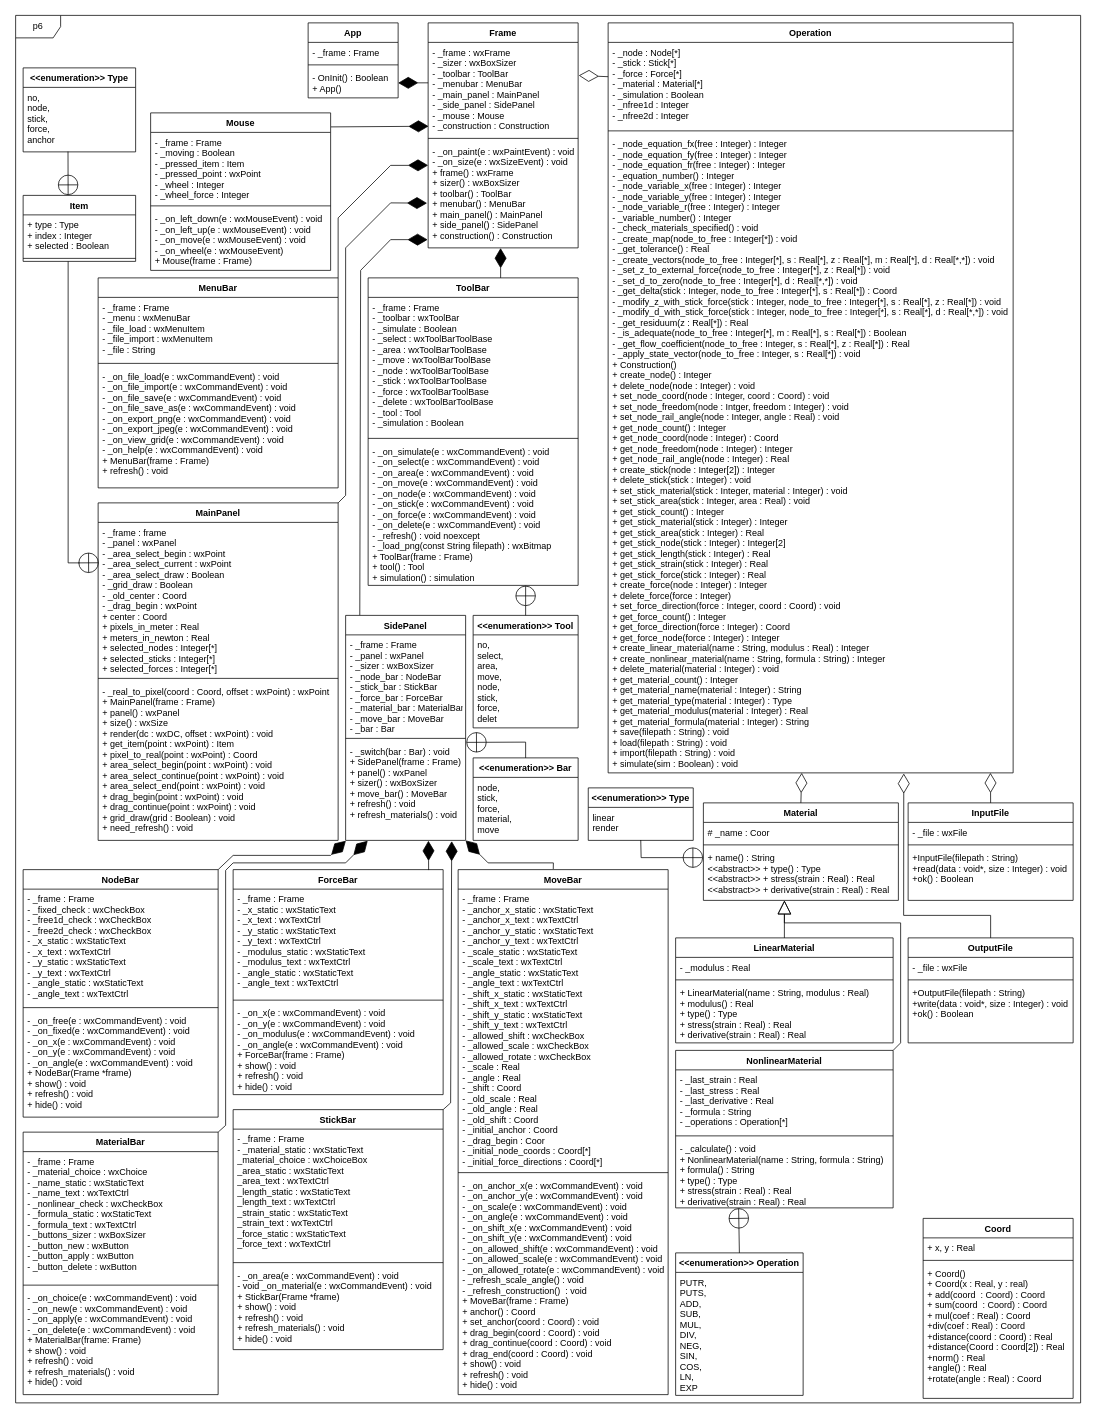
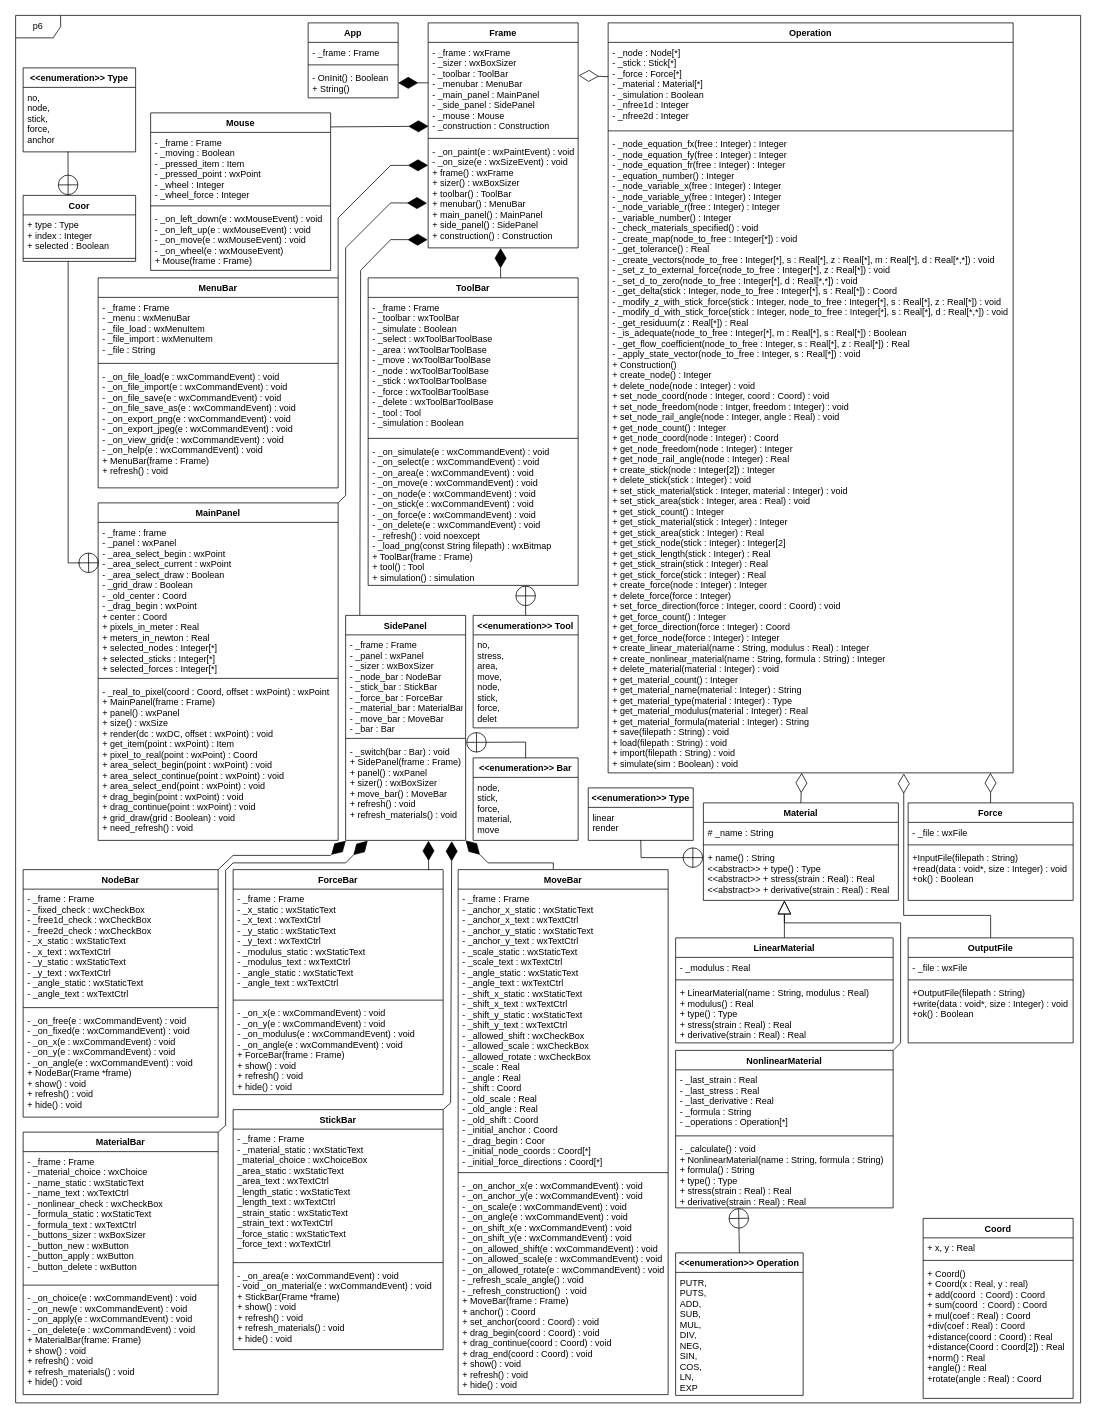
node "- OnInit() : Boolean + App()": label "- OnInit() : Boolean + App()" -> "- OnInit() : Boolean + String()"
node "Item": label "Item" -> "Coor"
node "no, select, area, move, node, stick, force, delet": label "no, select, area, move, node, stick, force, delet" -> "no, stress, area, move, node, stick, force, delet"
node "InputFile": label "InputFile" -> "Force"
node "# _name : Coor": label "# _name : Coor" -> "# _name : String"
